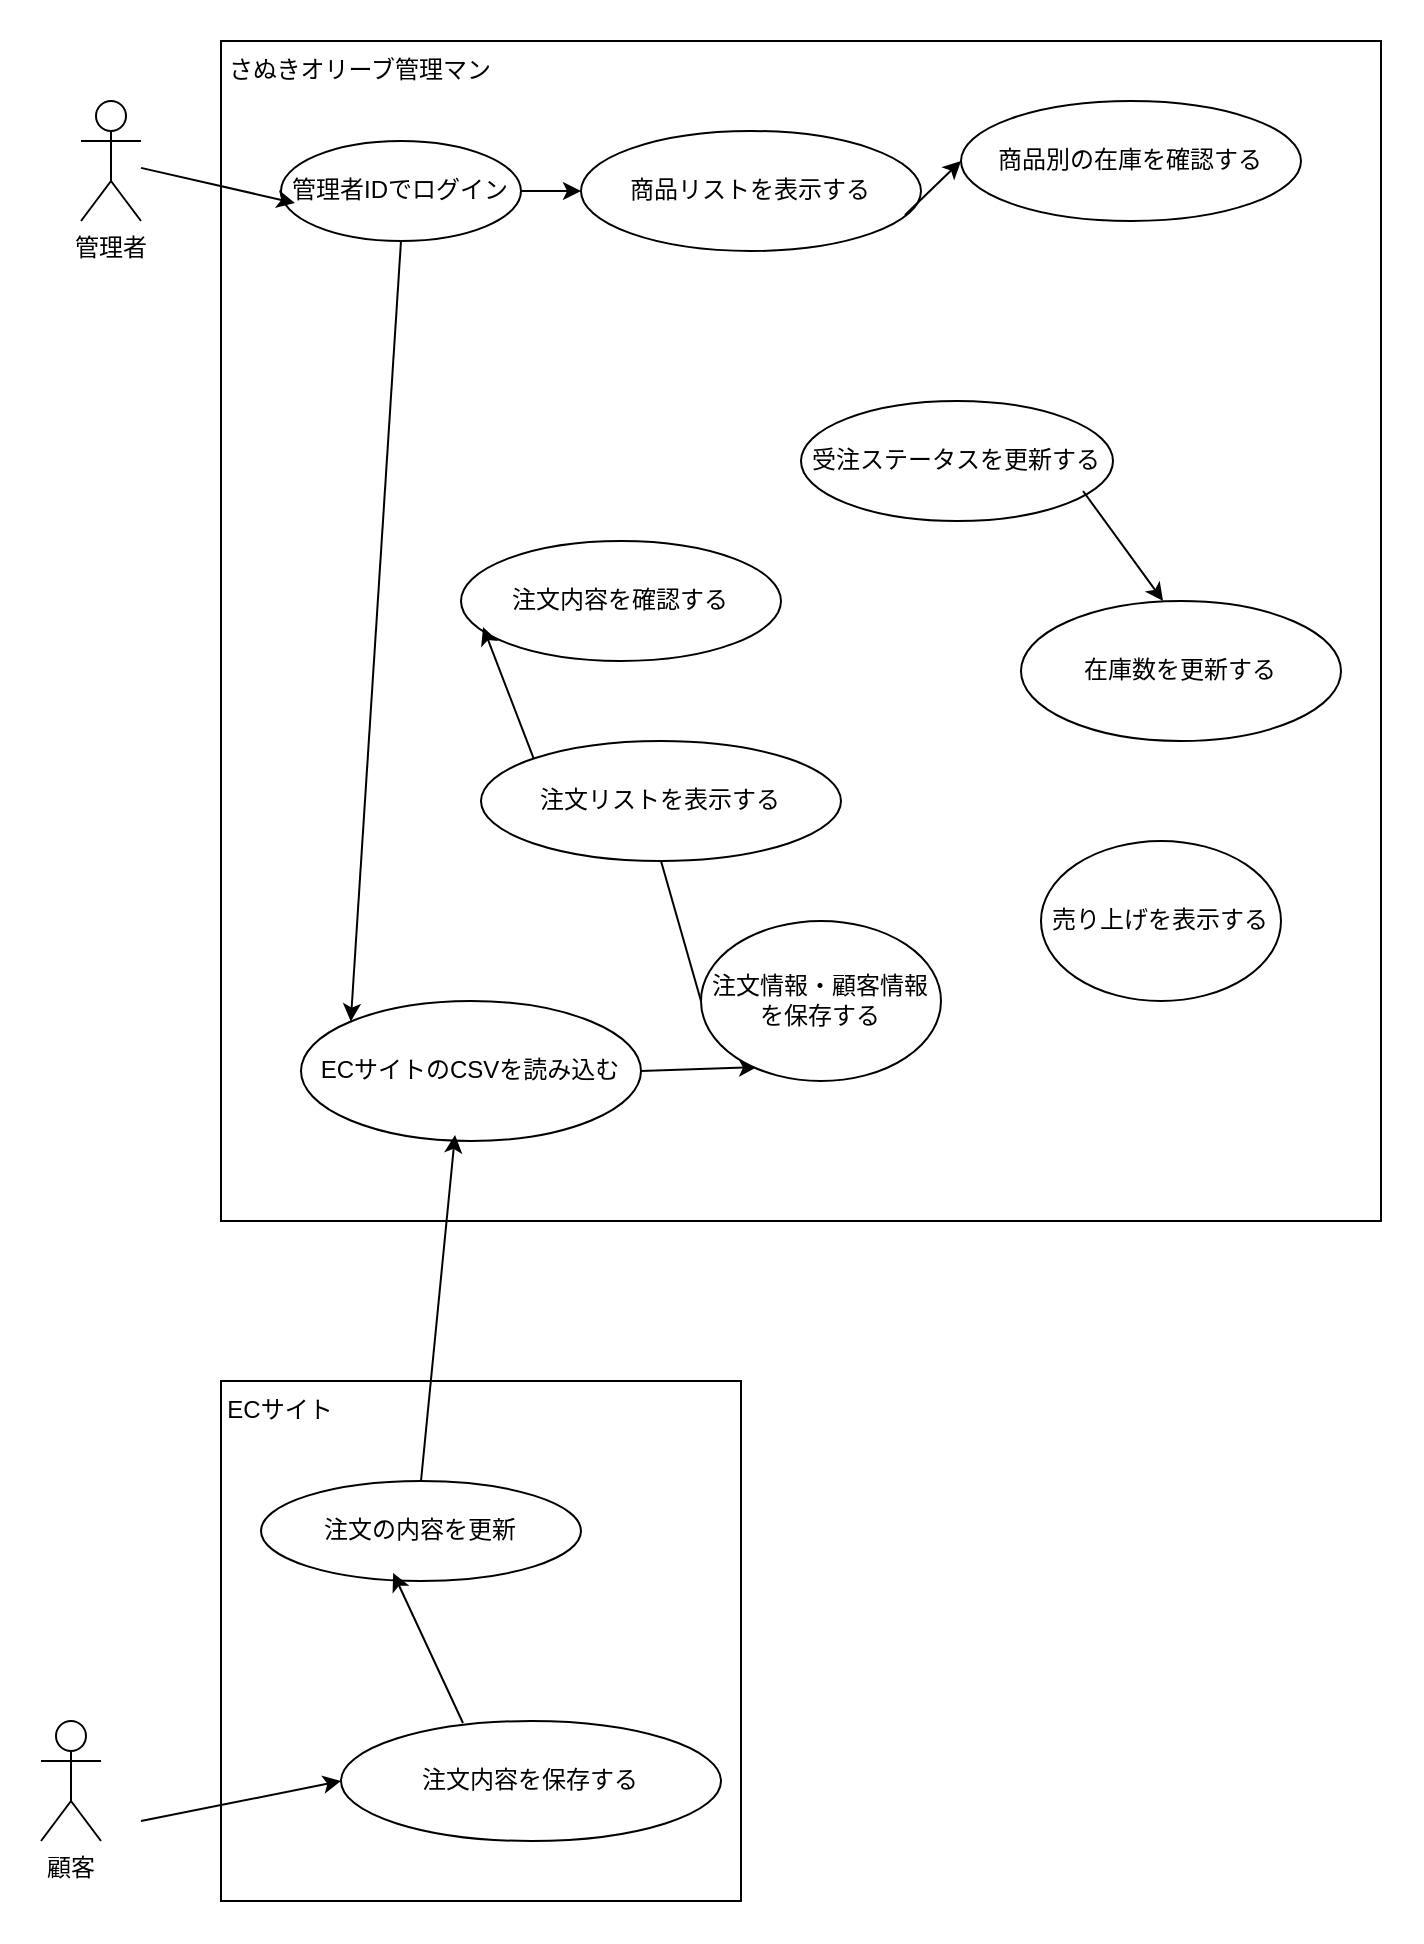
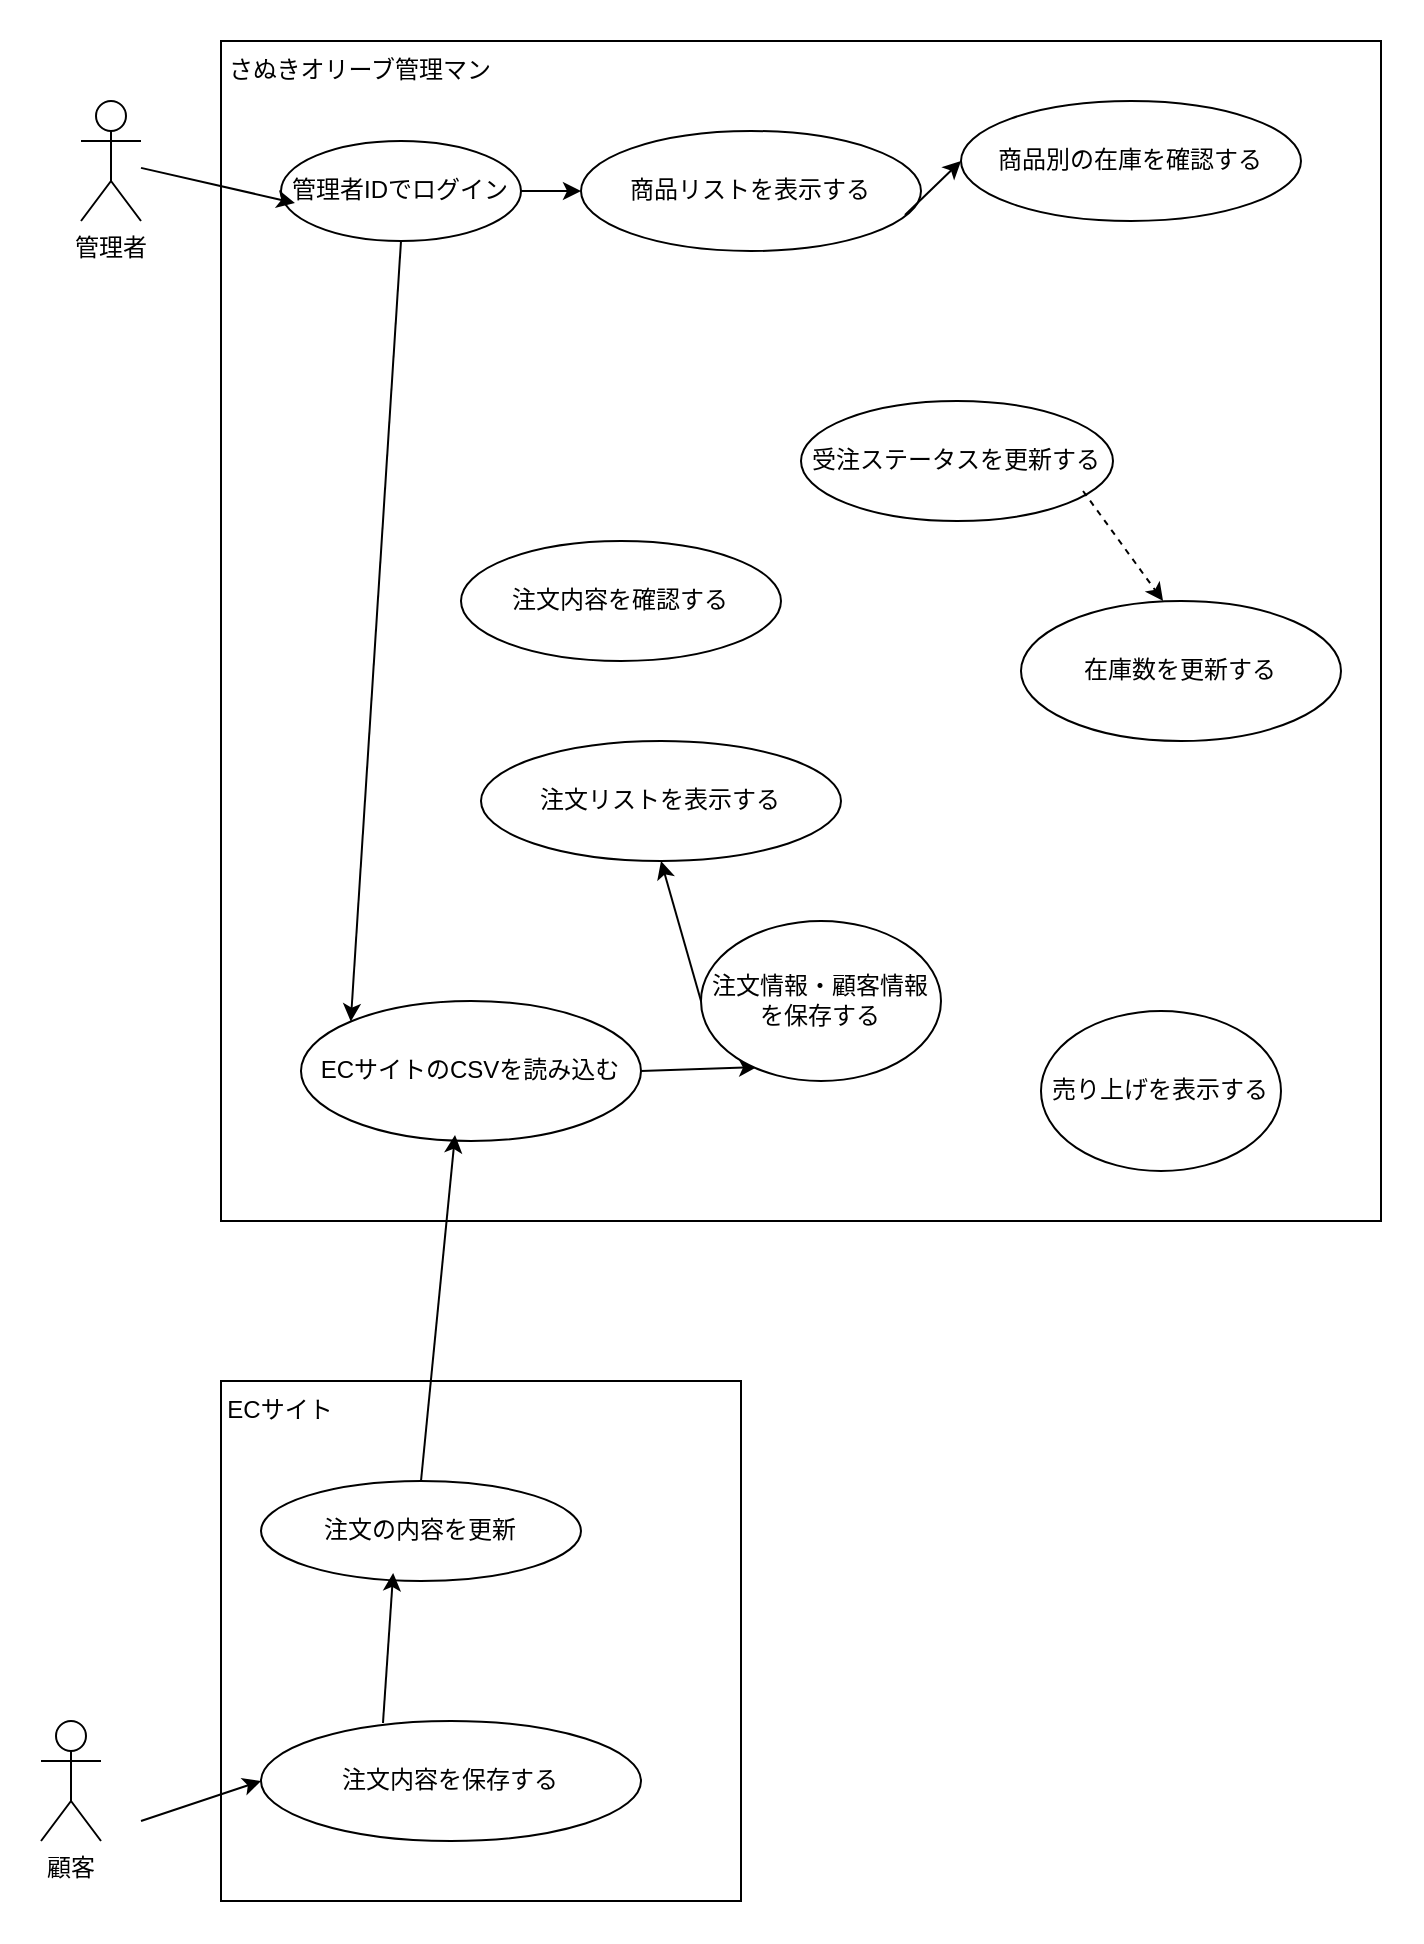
edge "受注ステータスを更新する" -> "在庫数を更新する": style solid -> dashed
edge "注文リストを表示する" -> "注文内容を確認する": removed
edge "注文リストを表示する" -- "注文情報・顧客情報を保存する": arrowhead none -> classic
node "売り上げを表示する": moved (1161, 921) -> (1161, 1091)
node "注文内容を保存する": moved (531, 1781) -> (451, 1781)
